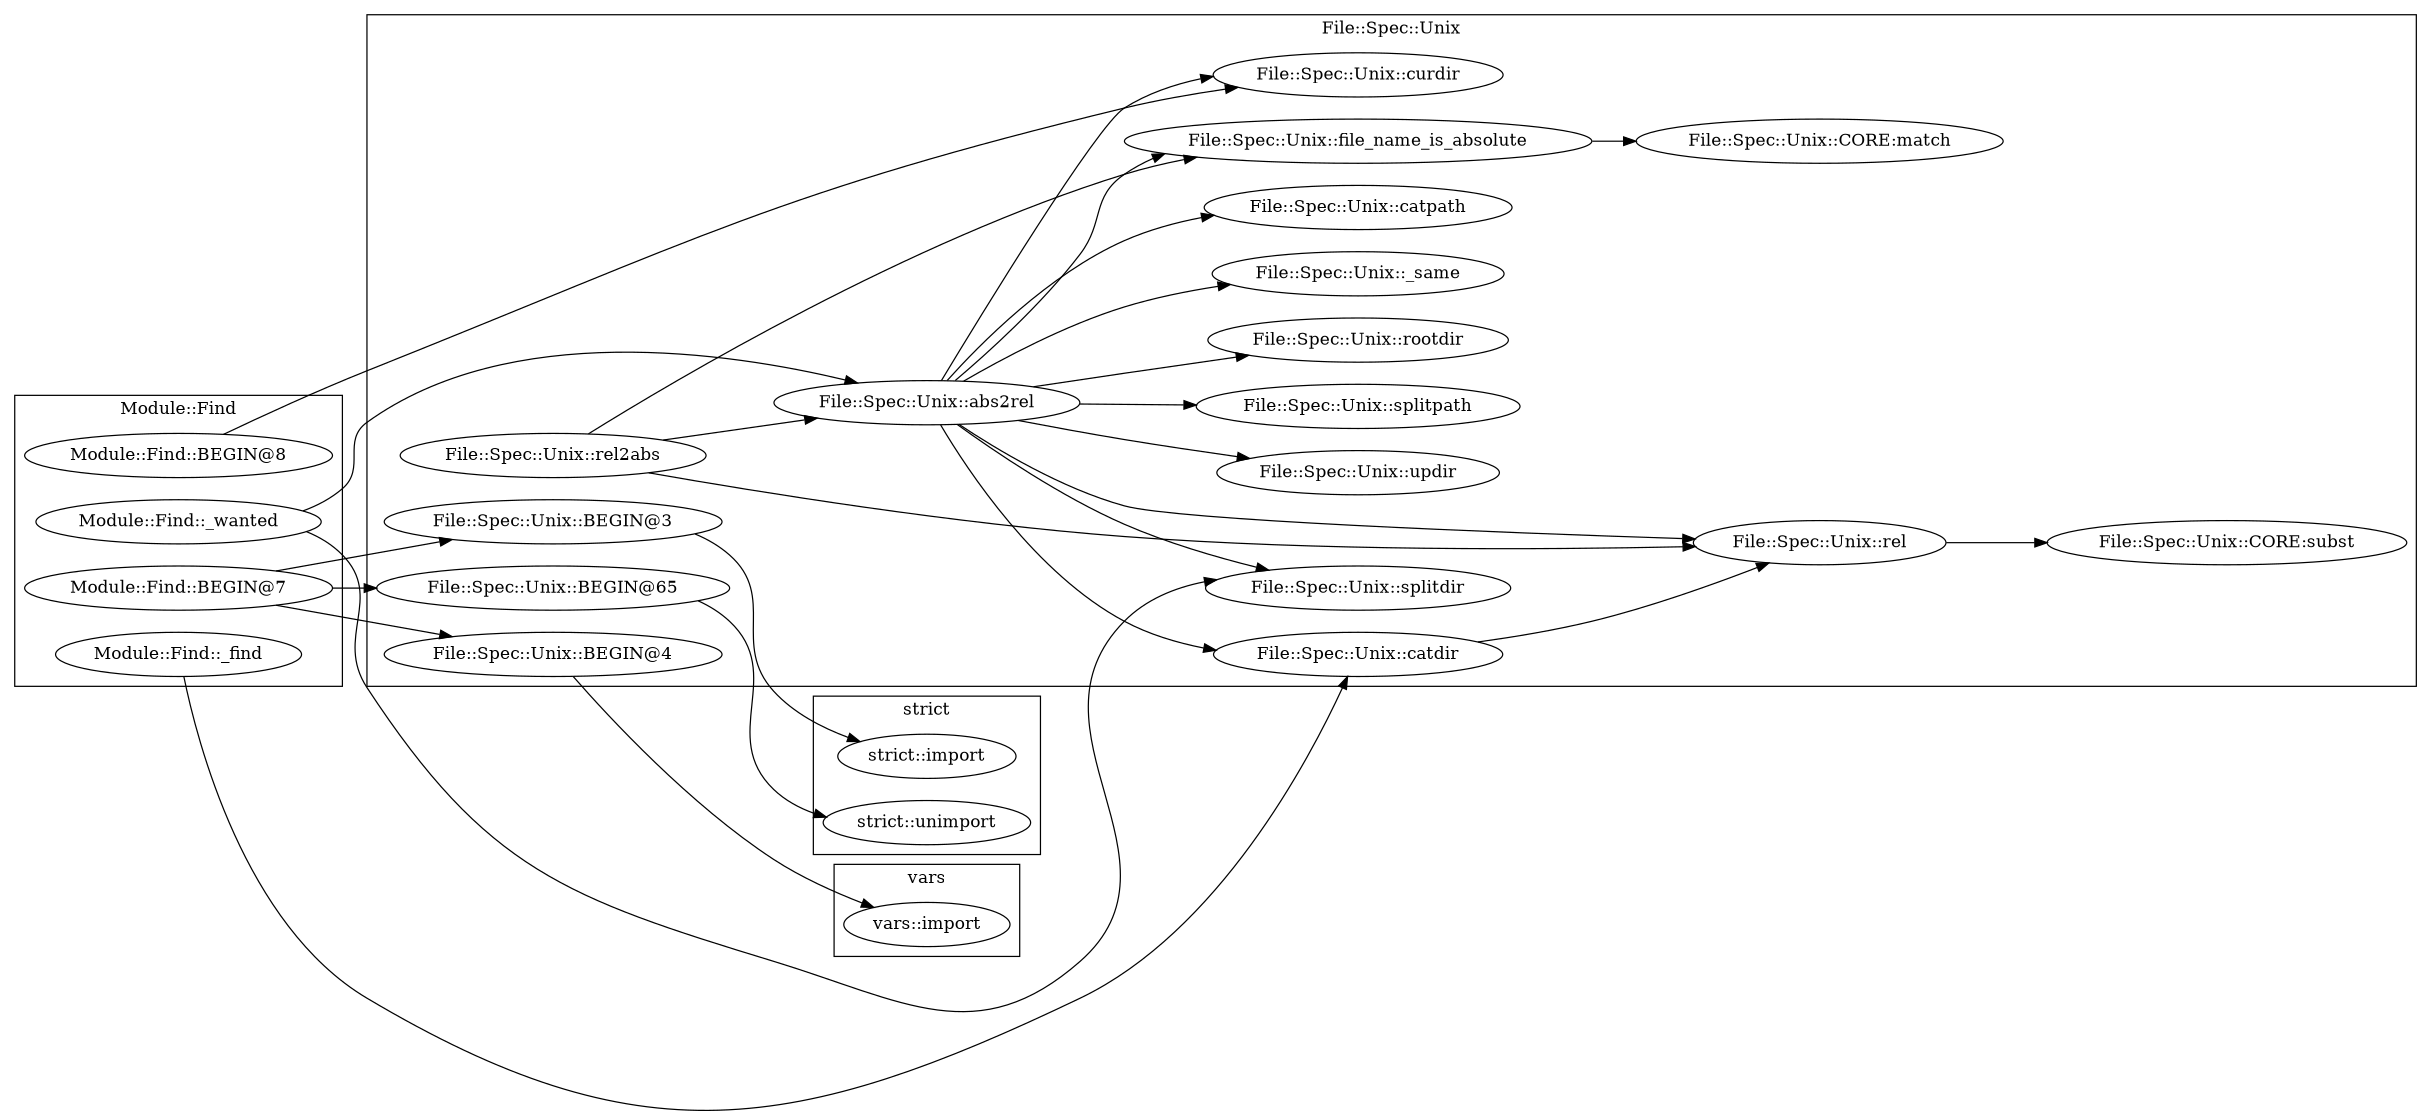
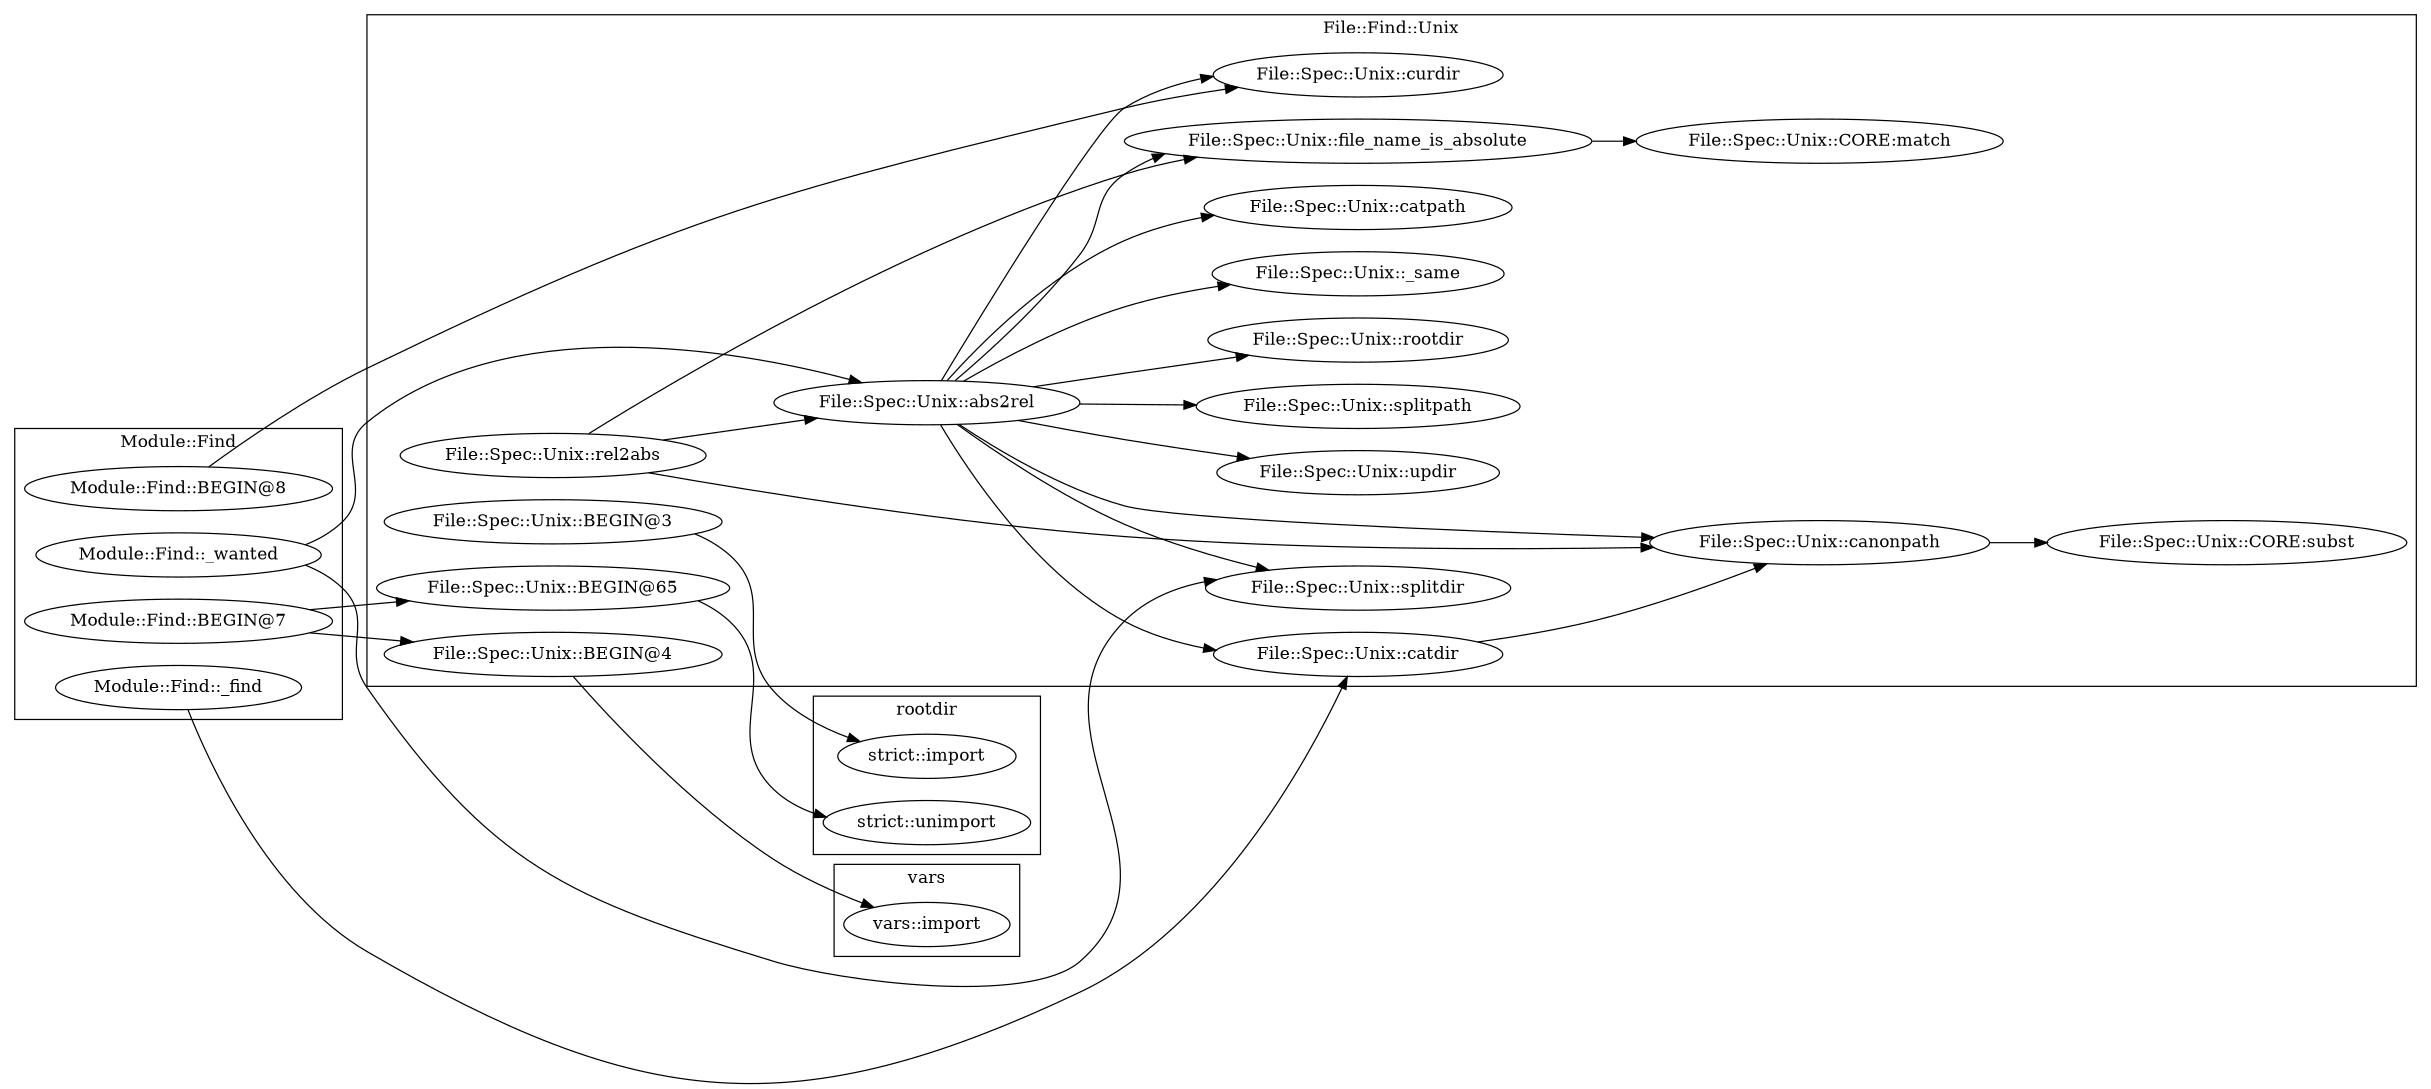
cluster "File::Spec::Unix": label "File::Spec::Unix" -> "File::Find::Unix"
node "File::Spec::Unix::rel": label "File::Spec::Unix::rel" -> "File::Spec::Unix::canonpath"
edge "Module::Find::BEGIN@7" -> "File::Spec::Unix::BEGIN@3": removed
cluster "strict": label "strict" -> "rootdir"
